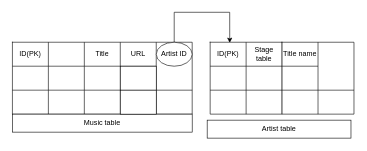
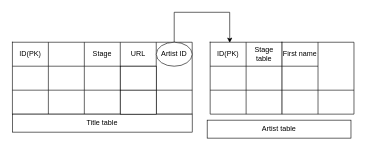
node "Title": label "Title" -> "Stage"
node "Title name": label "Title name" -> "First name"
node "Music table": label "Music table" -> "Title table"
